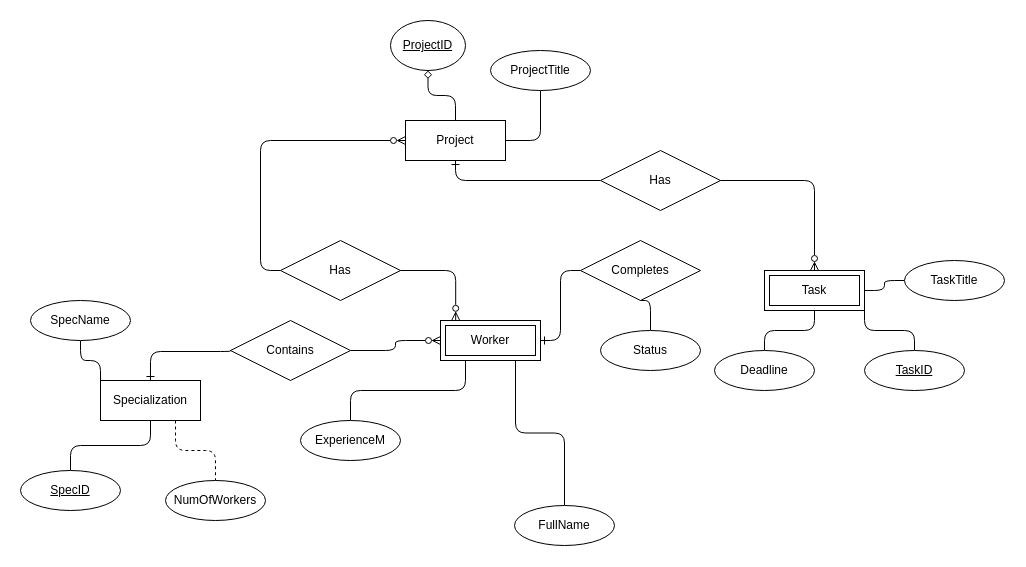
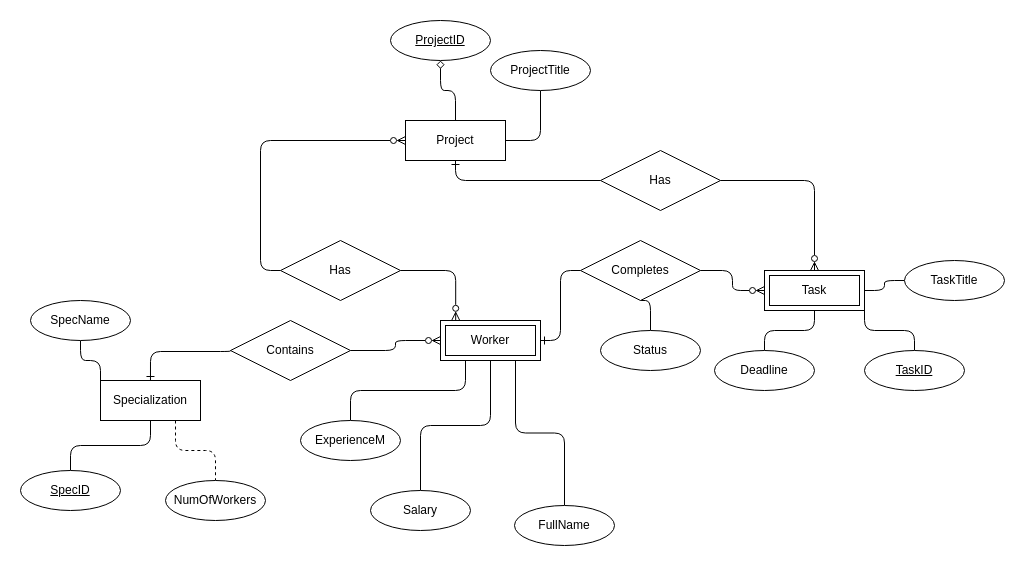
node "ProjectID": size 75x50 -> 100x40
edge "Completes" -> "Task": added
edge "Worker" -- "Salary": added
node "Salary": added
